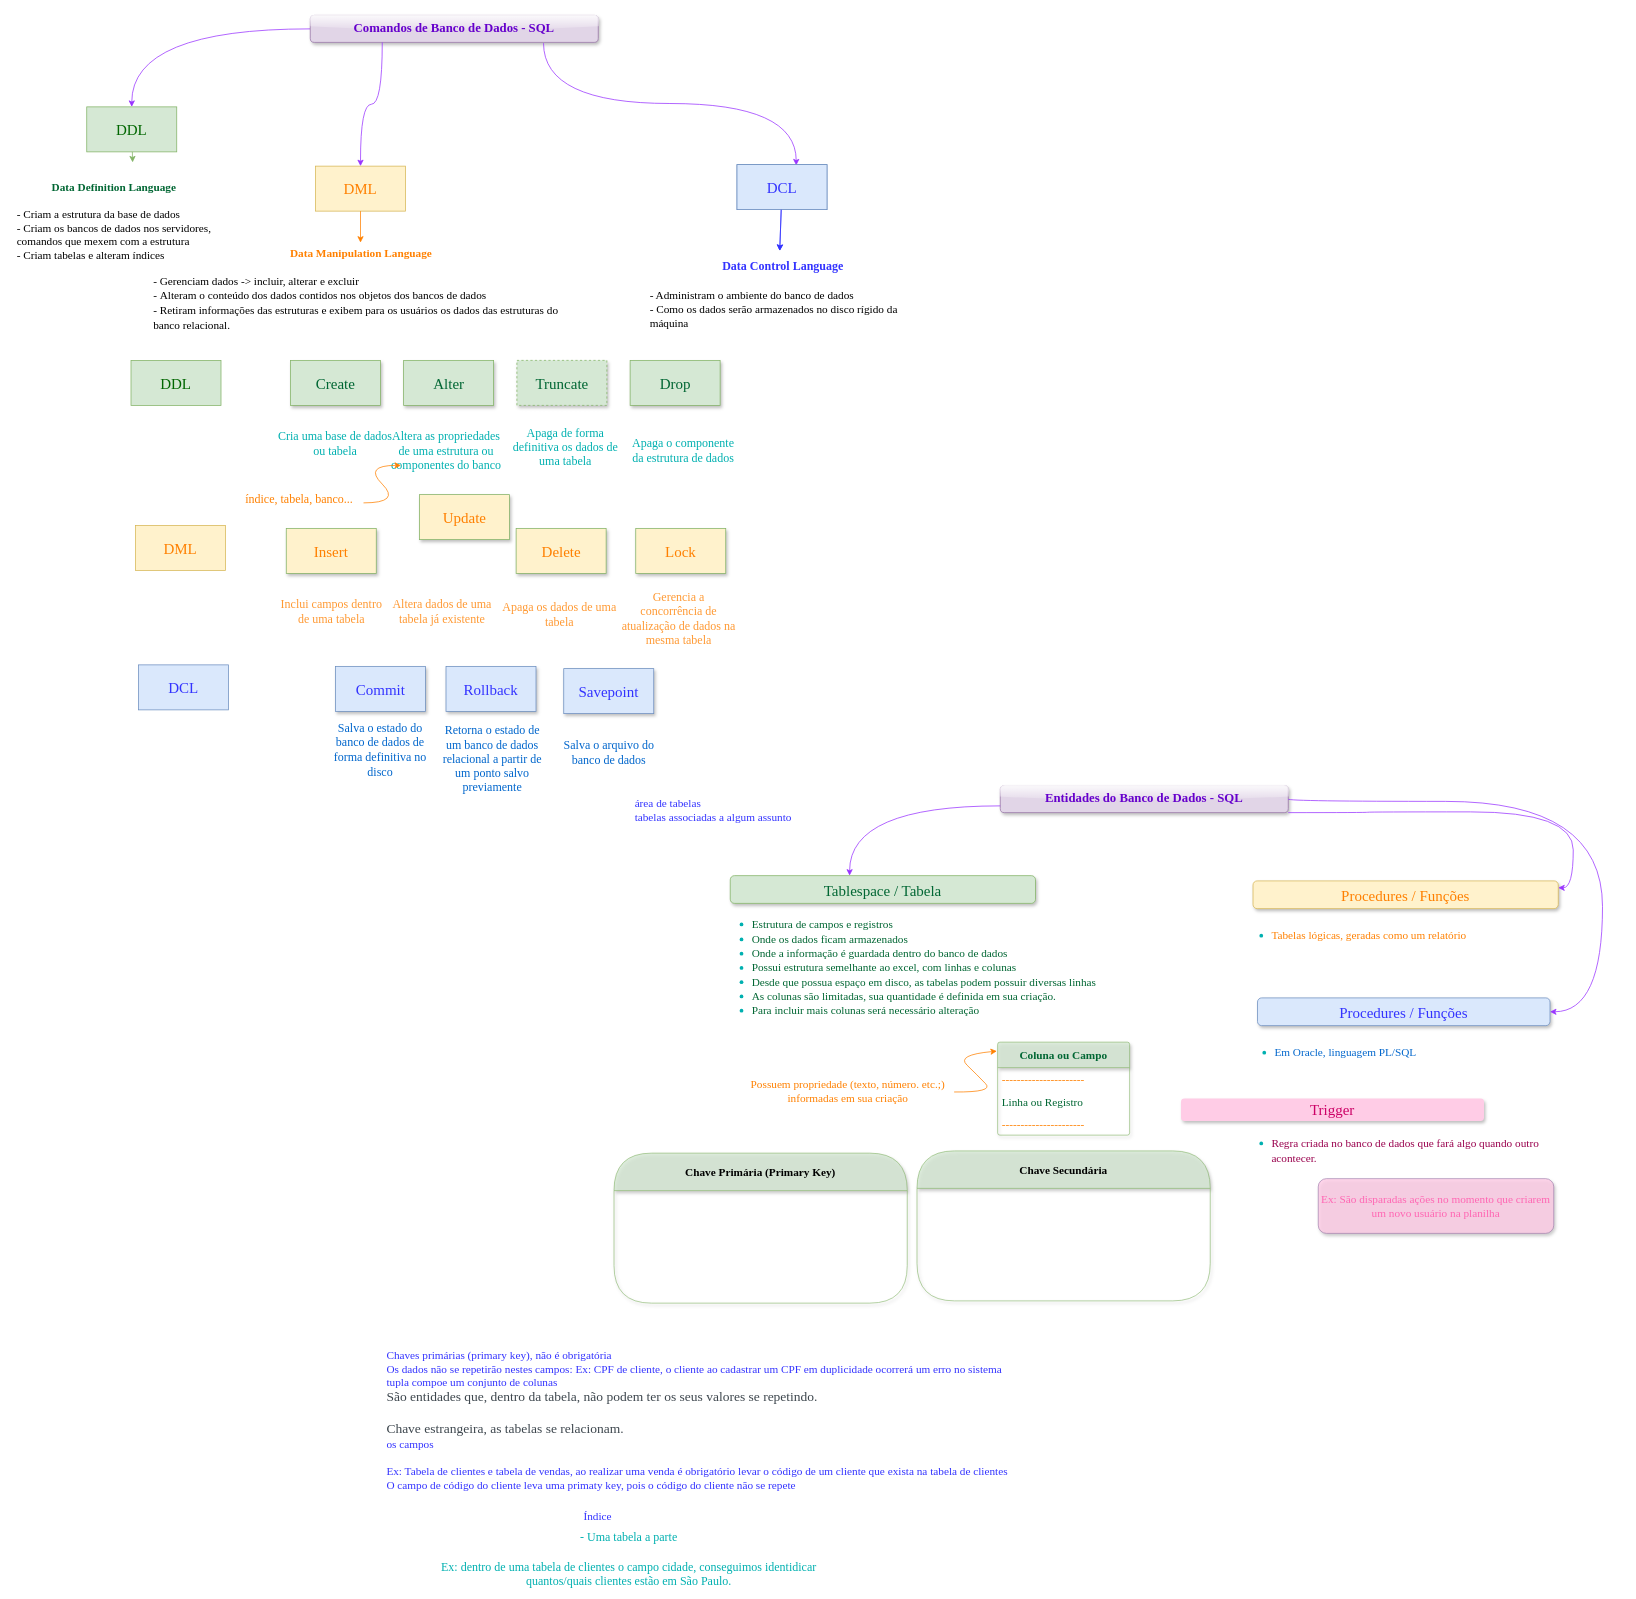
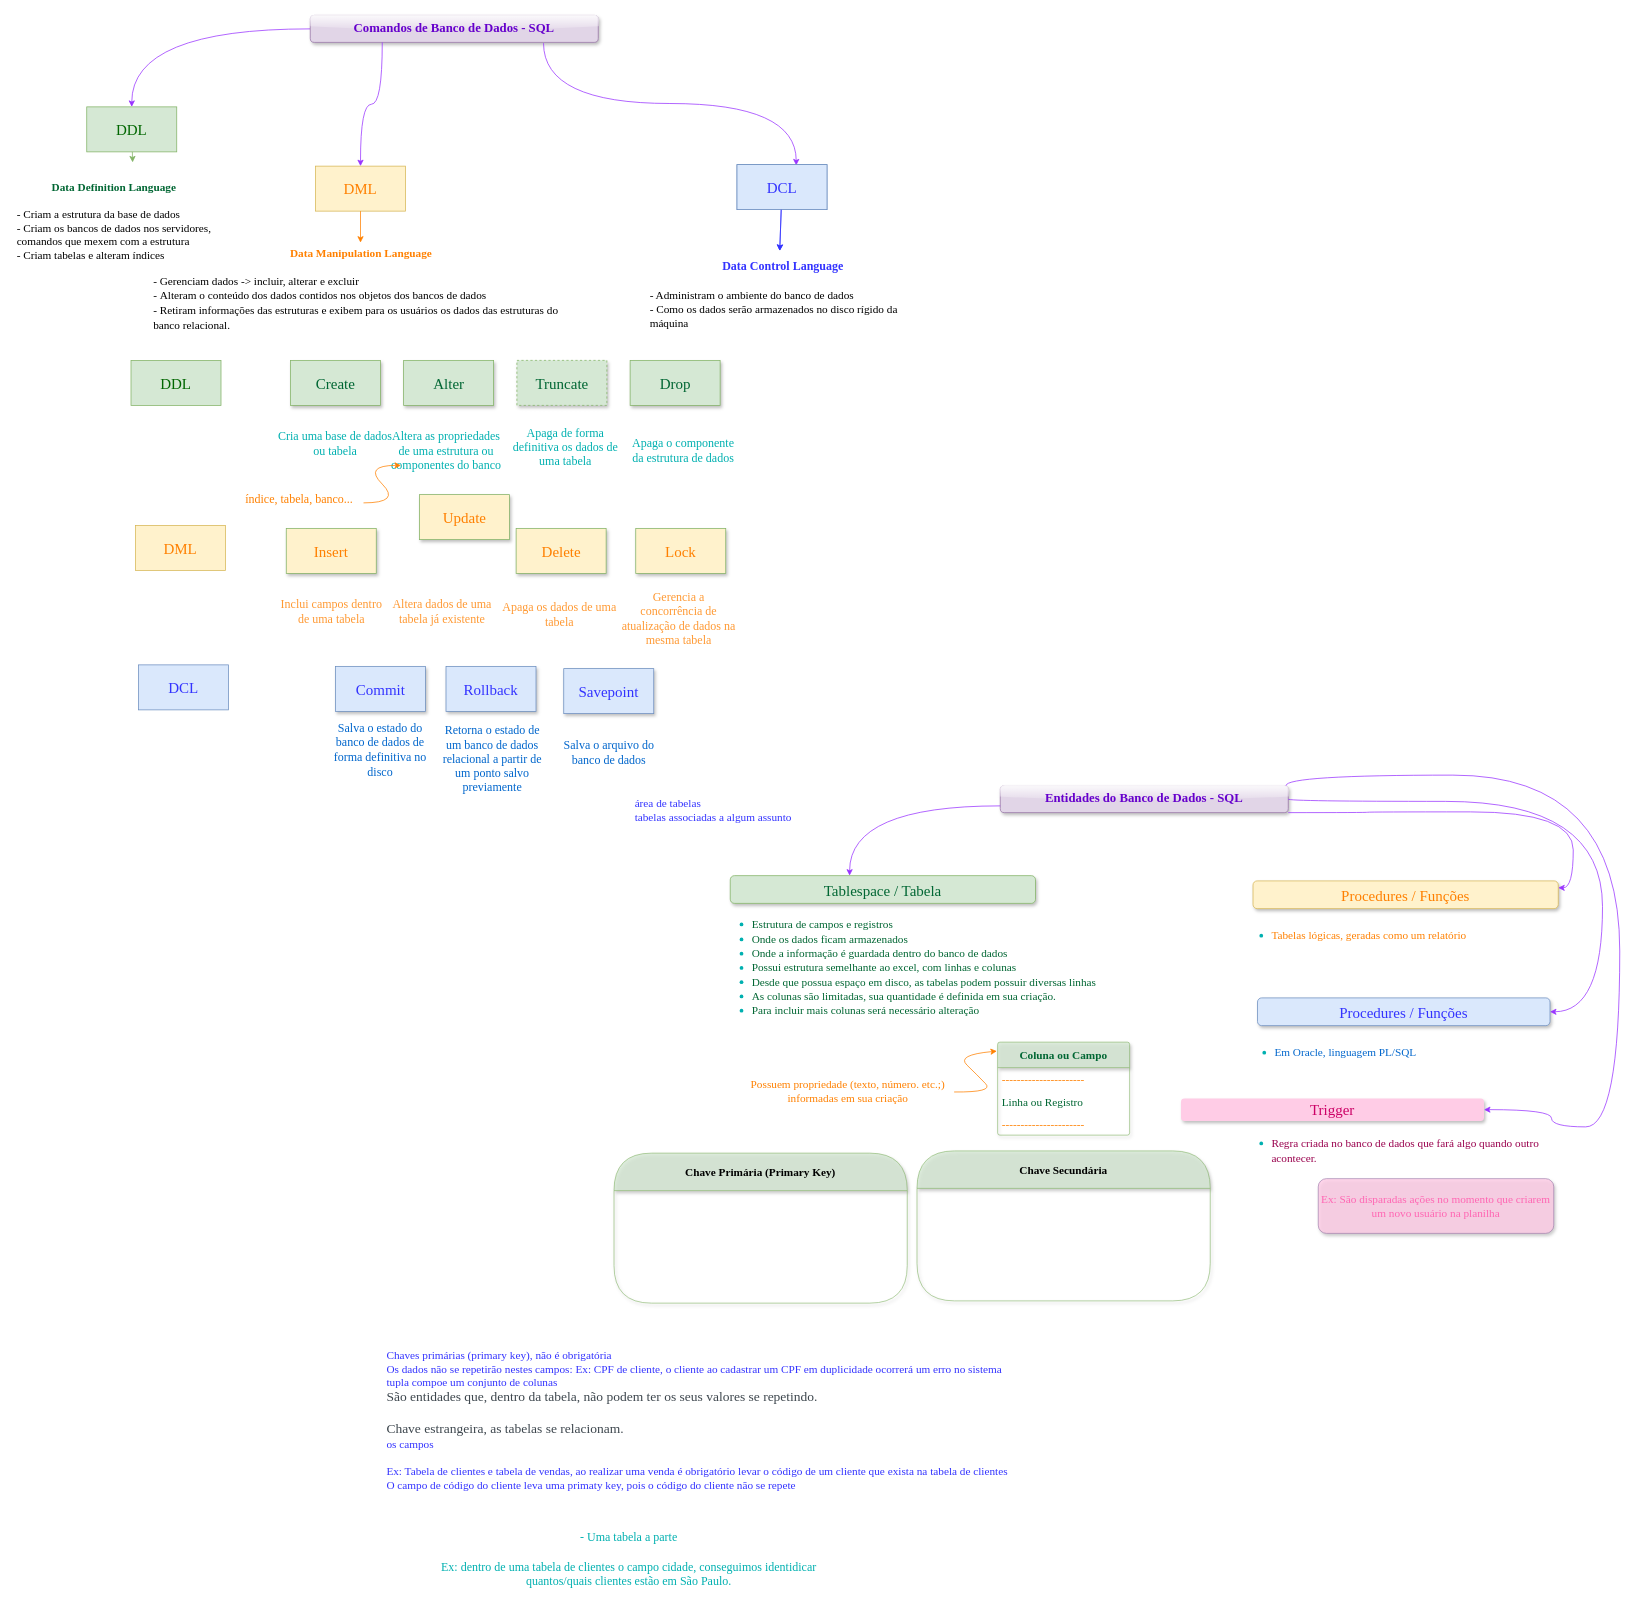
edge "Entidades do Banco de Dados - SQL" -> "Trigger": added
node "Índice": removed
